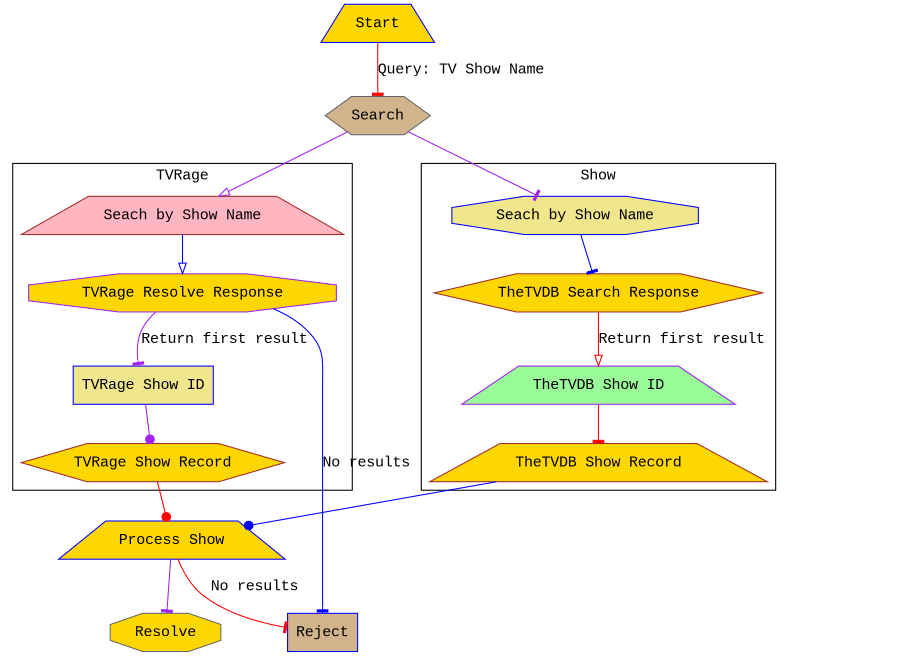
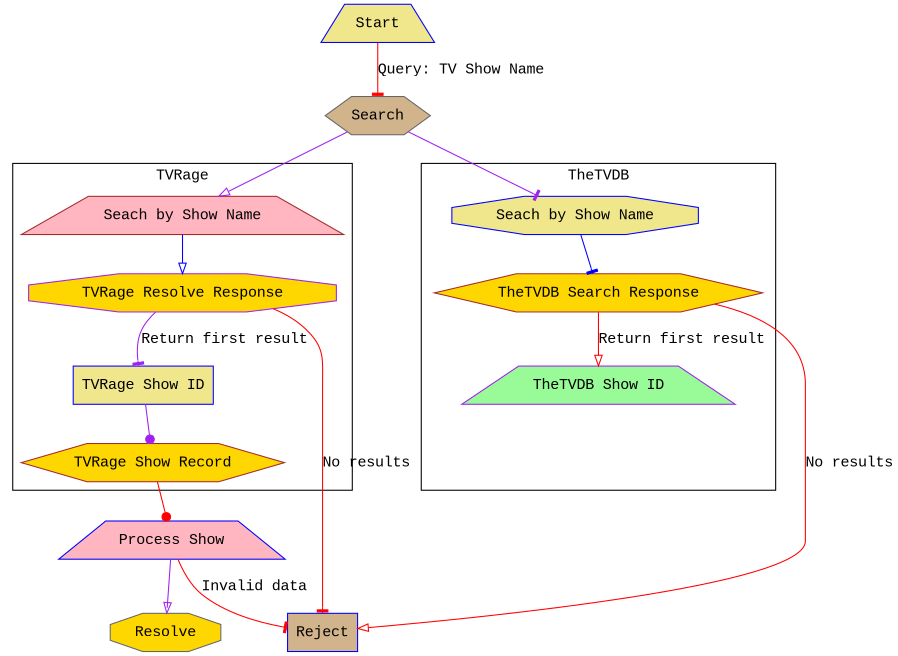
node "Start": fillcolor gold -> khaki
cluster "Show": label "Show" -> "TheTVDB"
edge "TVRage Resolve Response" -> "Reject": color blue -> red
node "TheTVDB Show Record": removed
node "Process Show": fillcolor gold -> lightpink
edge "TheTVDB Search Response" -> "Reject": added, label "No results"
edge "Process Show" -> "Resolve": arrowhead tee -> onormal
edge "Process Show" -> "Reject": label "No results" -> "Invalid data"
